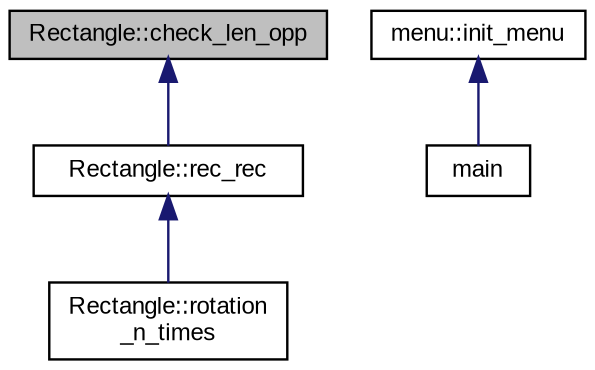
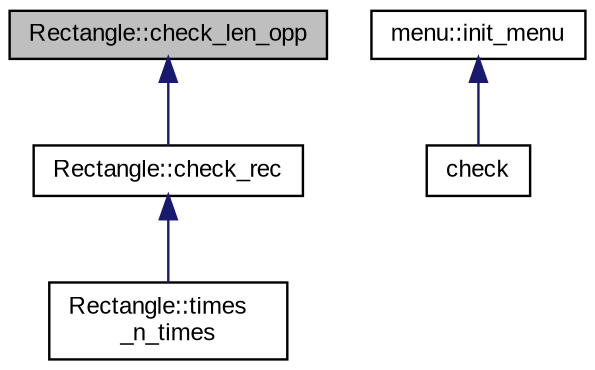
node "Rectangle::rec_rec": label "Rectangle::rec_rec" -> "Rectangle::check_rec"
node "main": label "main" -> "check"
node "Rectangle::rotation _n_times": label "Rectangle::rotation _n_times" -> "Rectangle::times _n_times"
